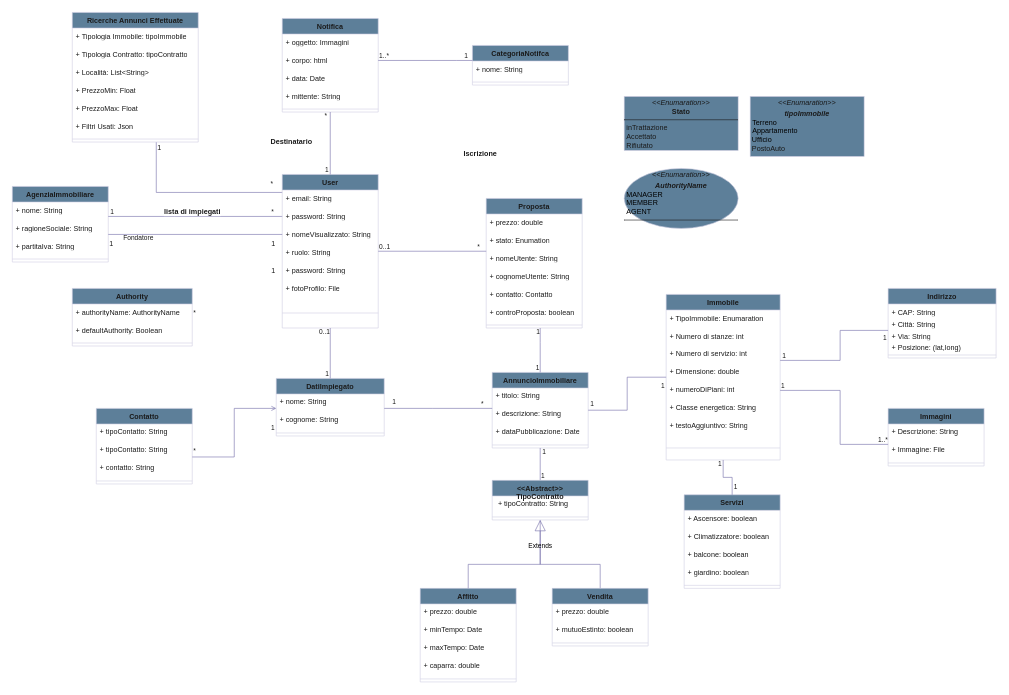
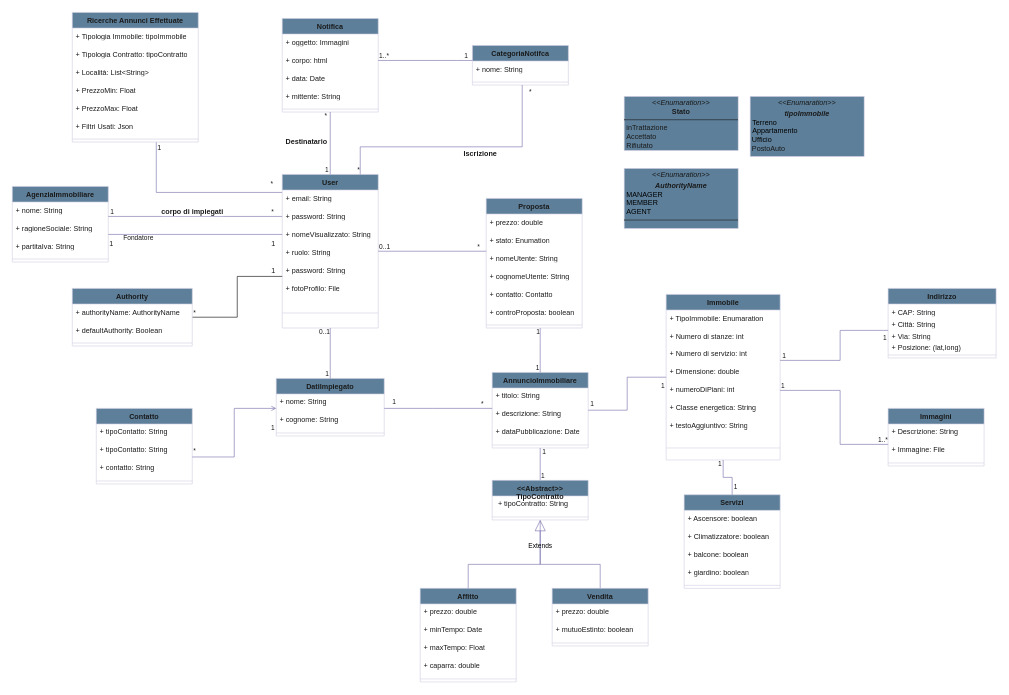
node "Destinatario": moved (291, 141) -> (306, 141)
edge "CategoriaNotifca" -- "User": added, labels "*", "*"
node "<<Enumaration>> AuthorityName MANAGER MEMBER AGENT": shape ellipse -> rectangle
node "lista di impiegati": label "lista di impiegati" -> "corpo di impiegati"
edge "User" -- "Authority": added
node "+ maxTempo: Date": label "+ maxTempo: Date" -> "+ maxTempo: Float"
